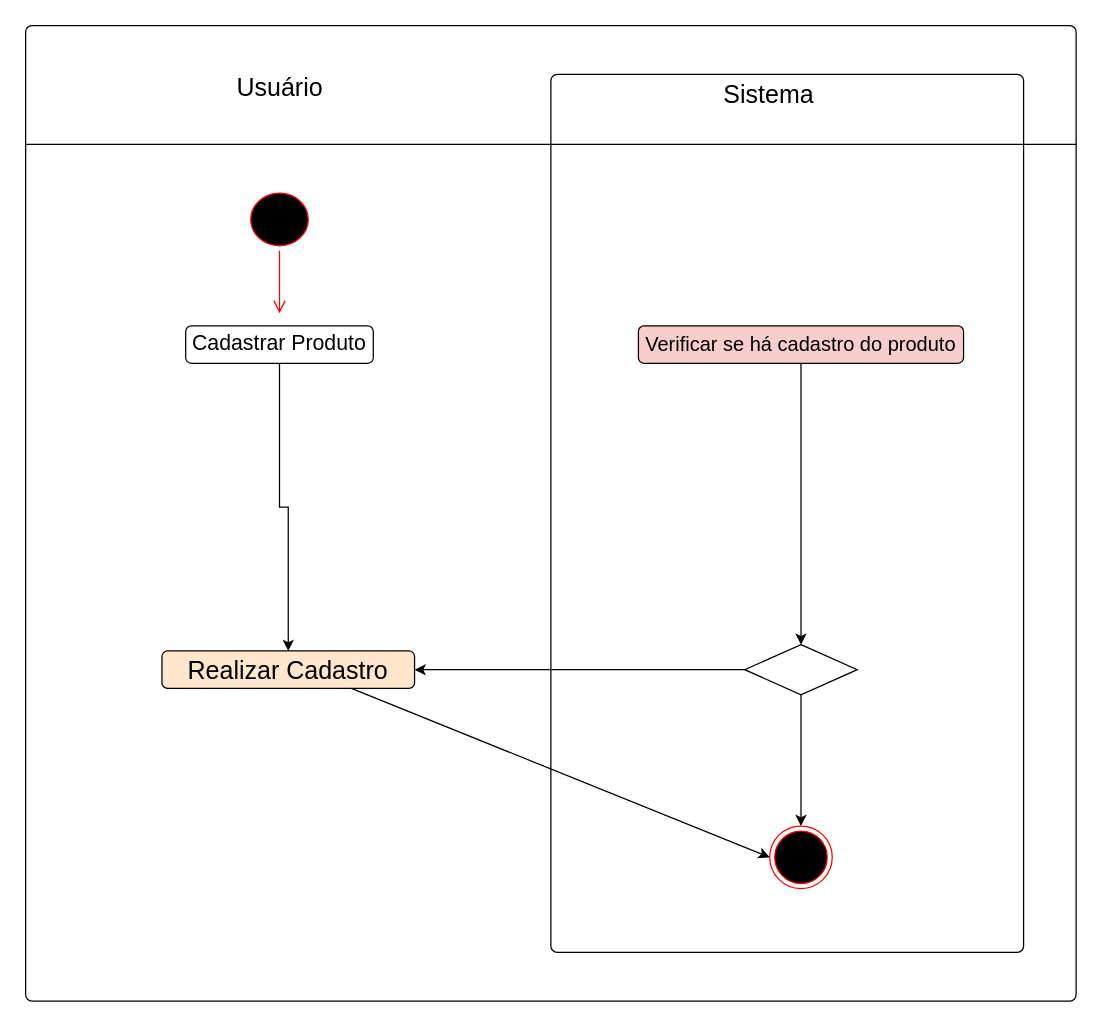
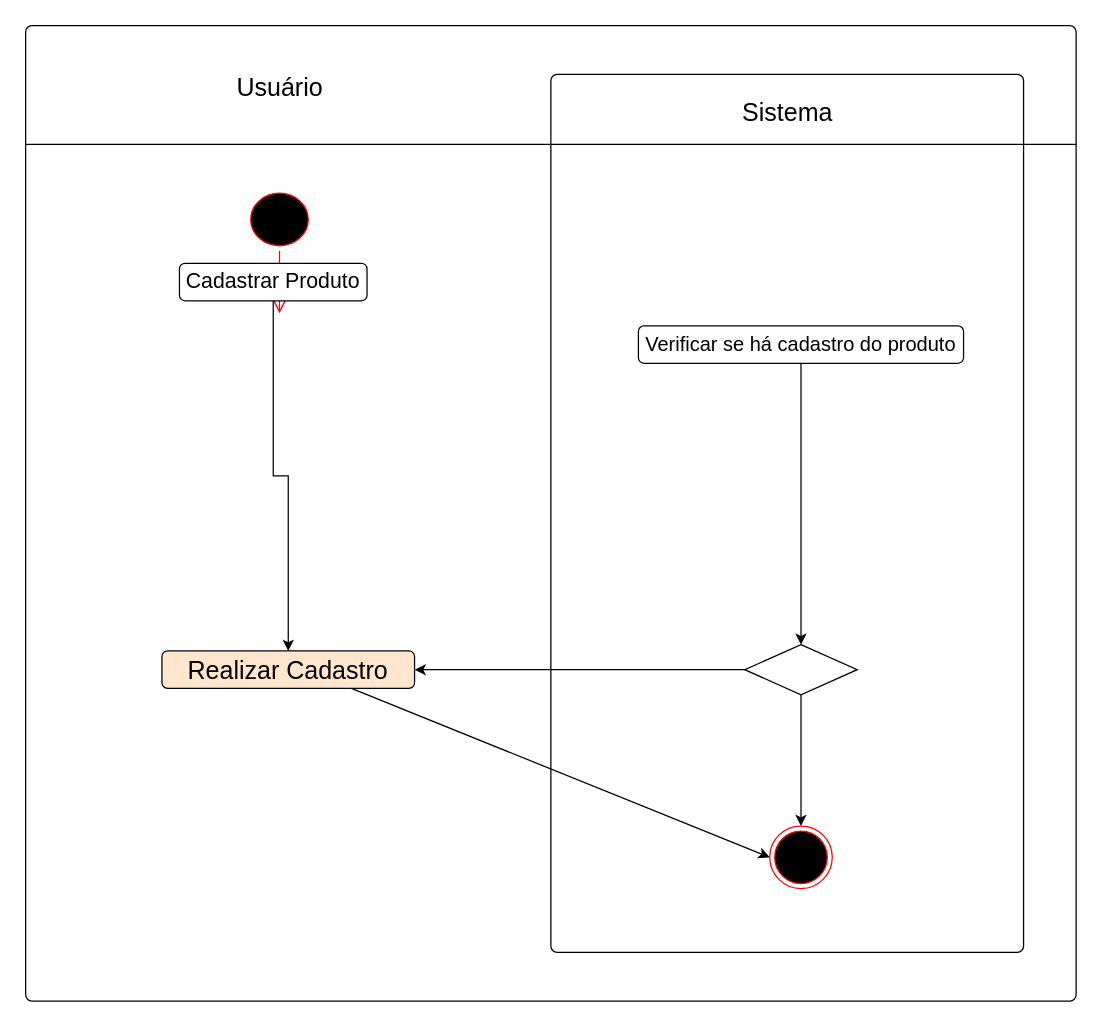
node "Sistema": moved (768, 93) -> (787, 112)
node "Cadastrar Produto": moved (279, 344) -> (273, 282)
node "Verificar se há cadastro do produto": fillcolor #f8cecc -> #ffffff
